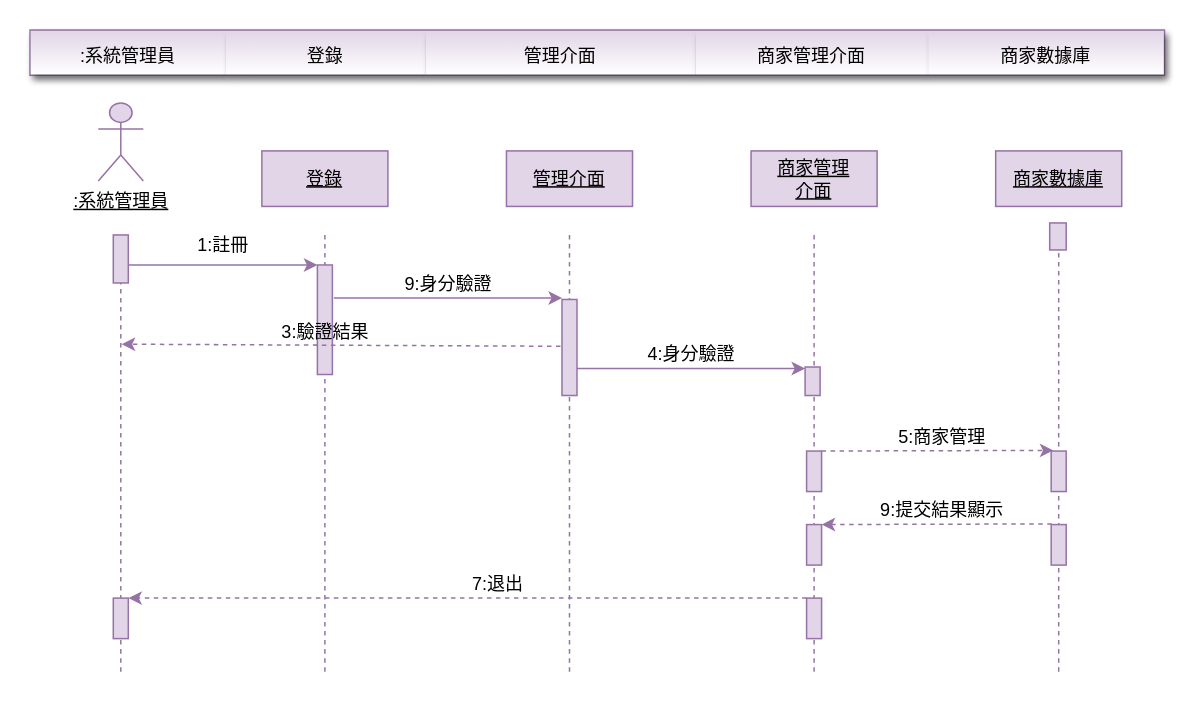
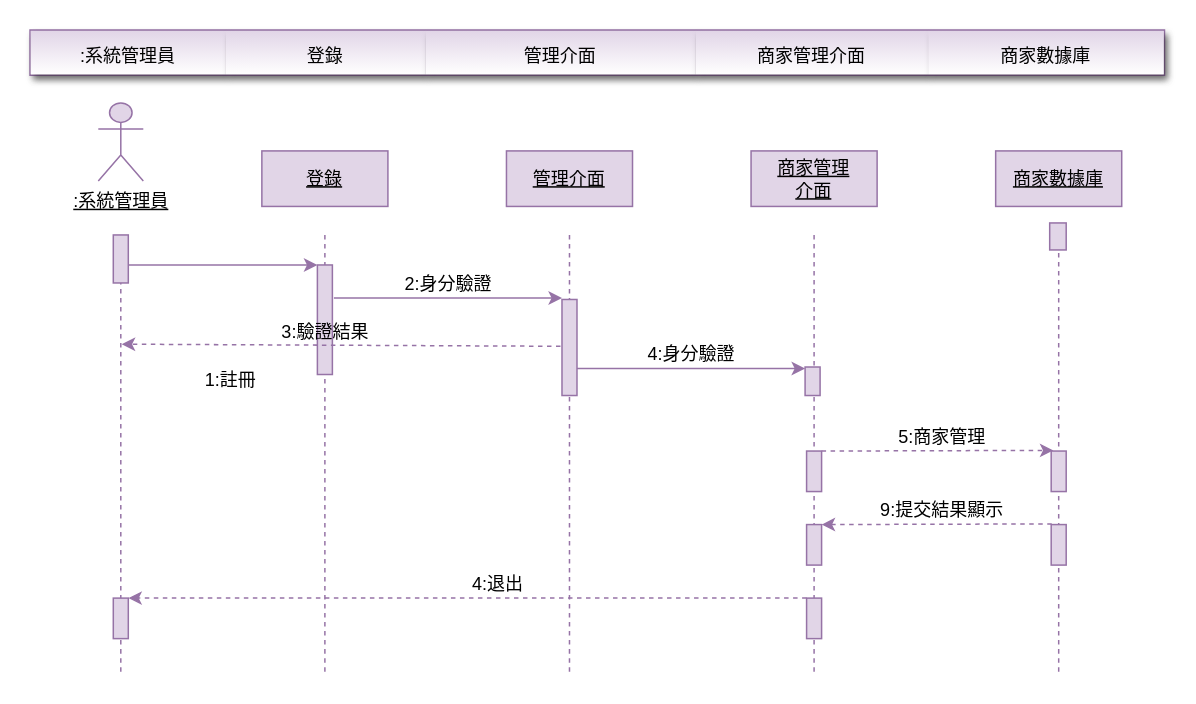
node "1:註冊": moved (223, 245) -> (230, 380)
node "9:身分驗證": label "9:身分驗證" -> "2:身分驗證"
node "7:退出": label "7:退出" -> "4:退出"
